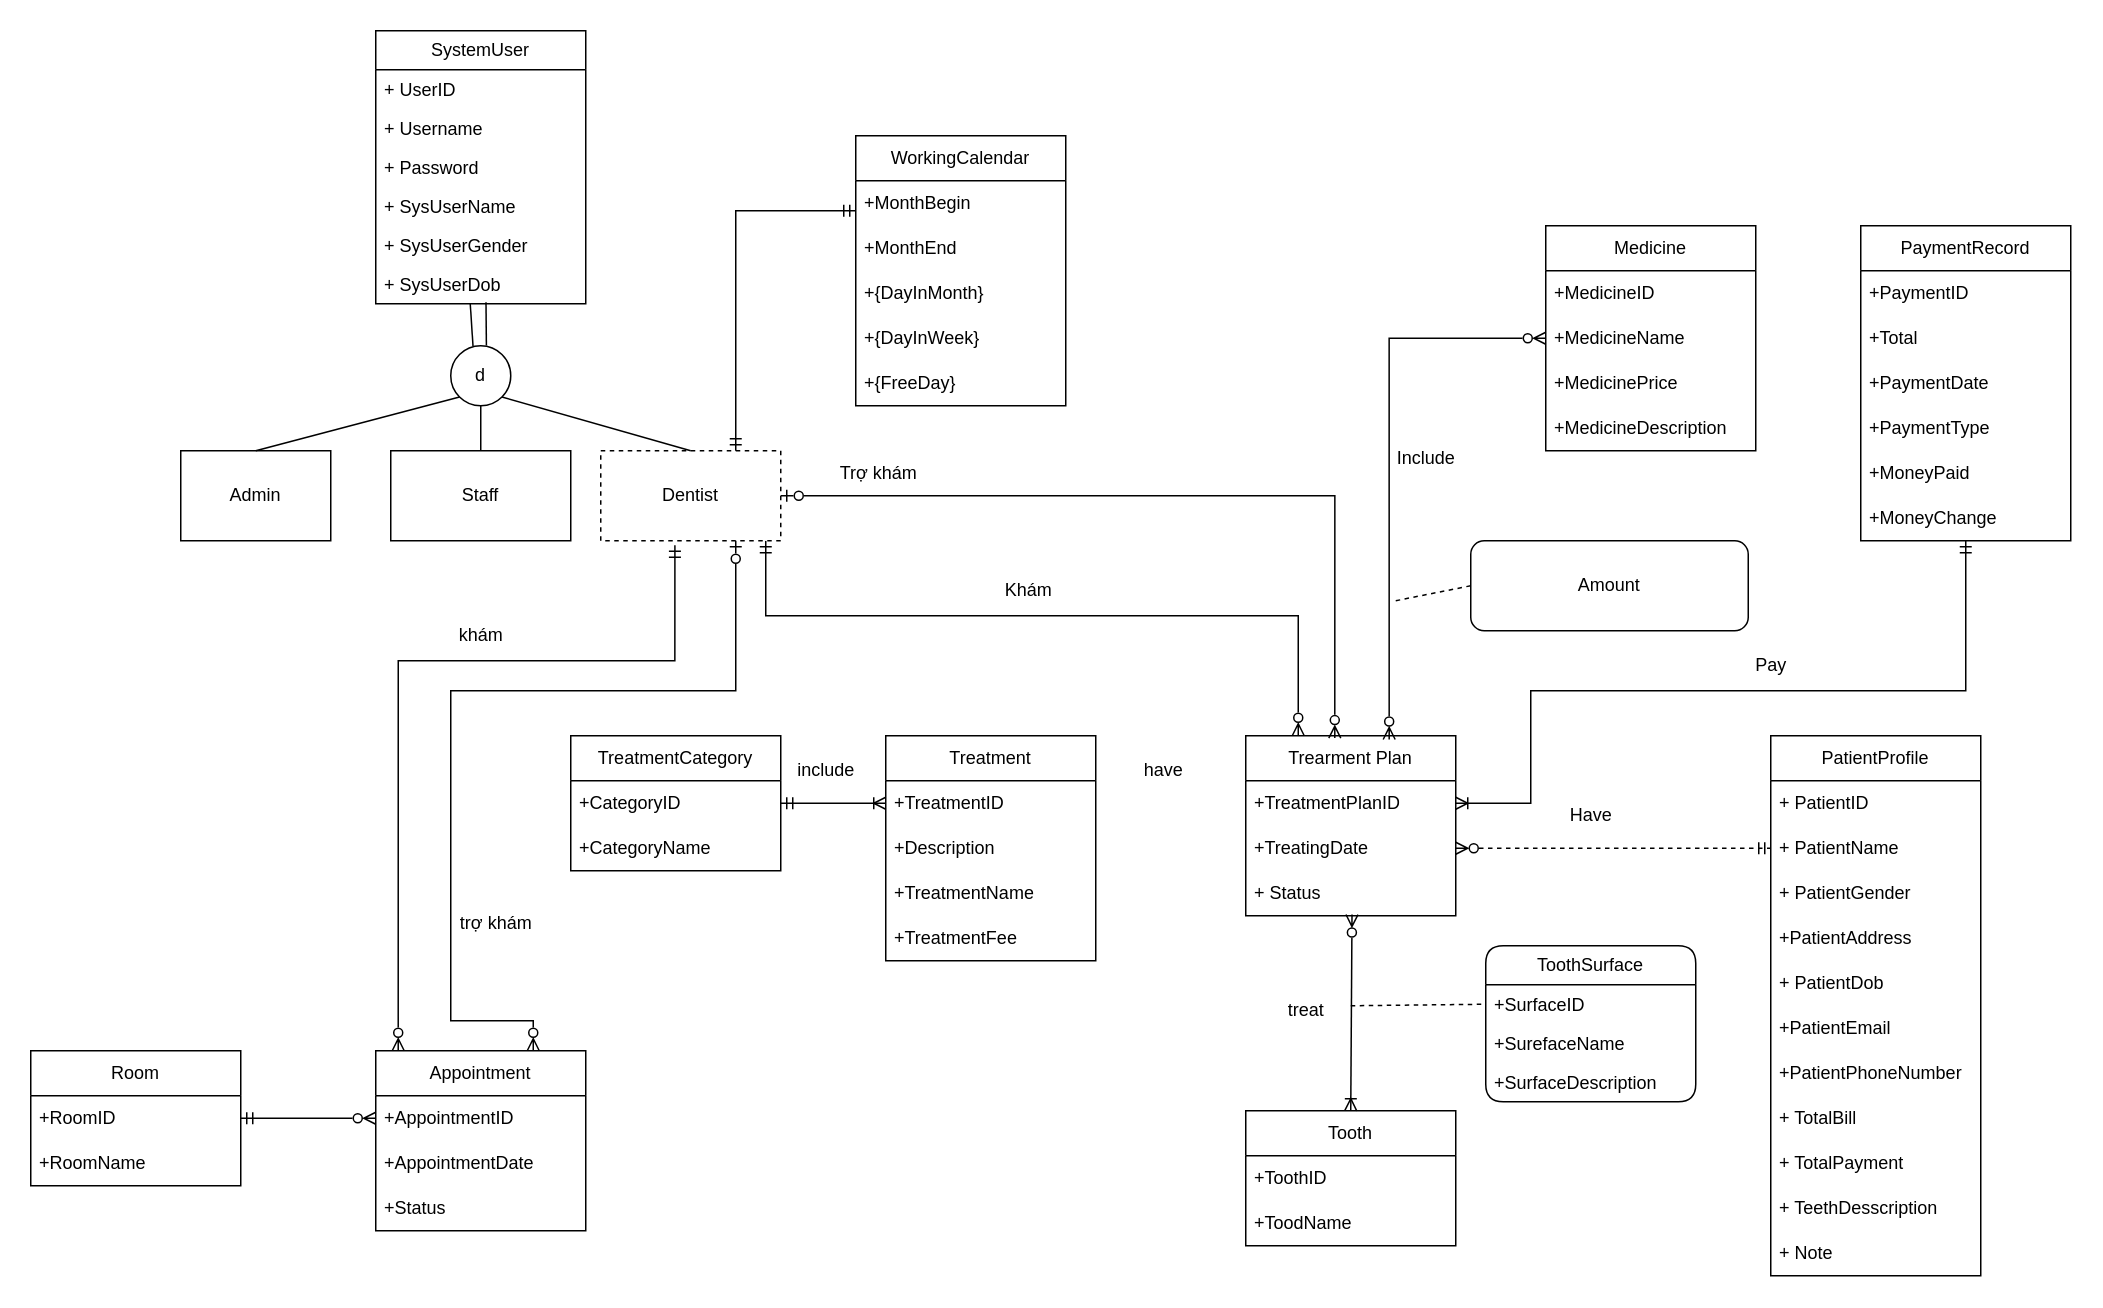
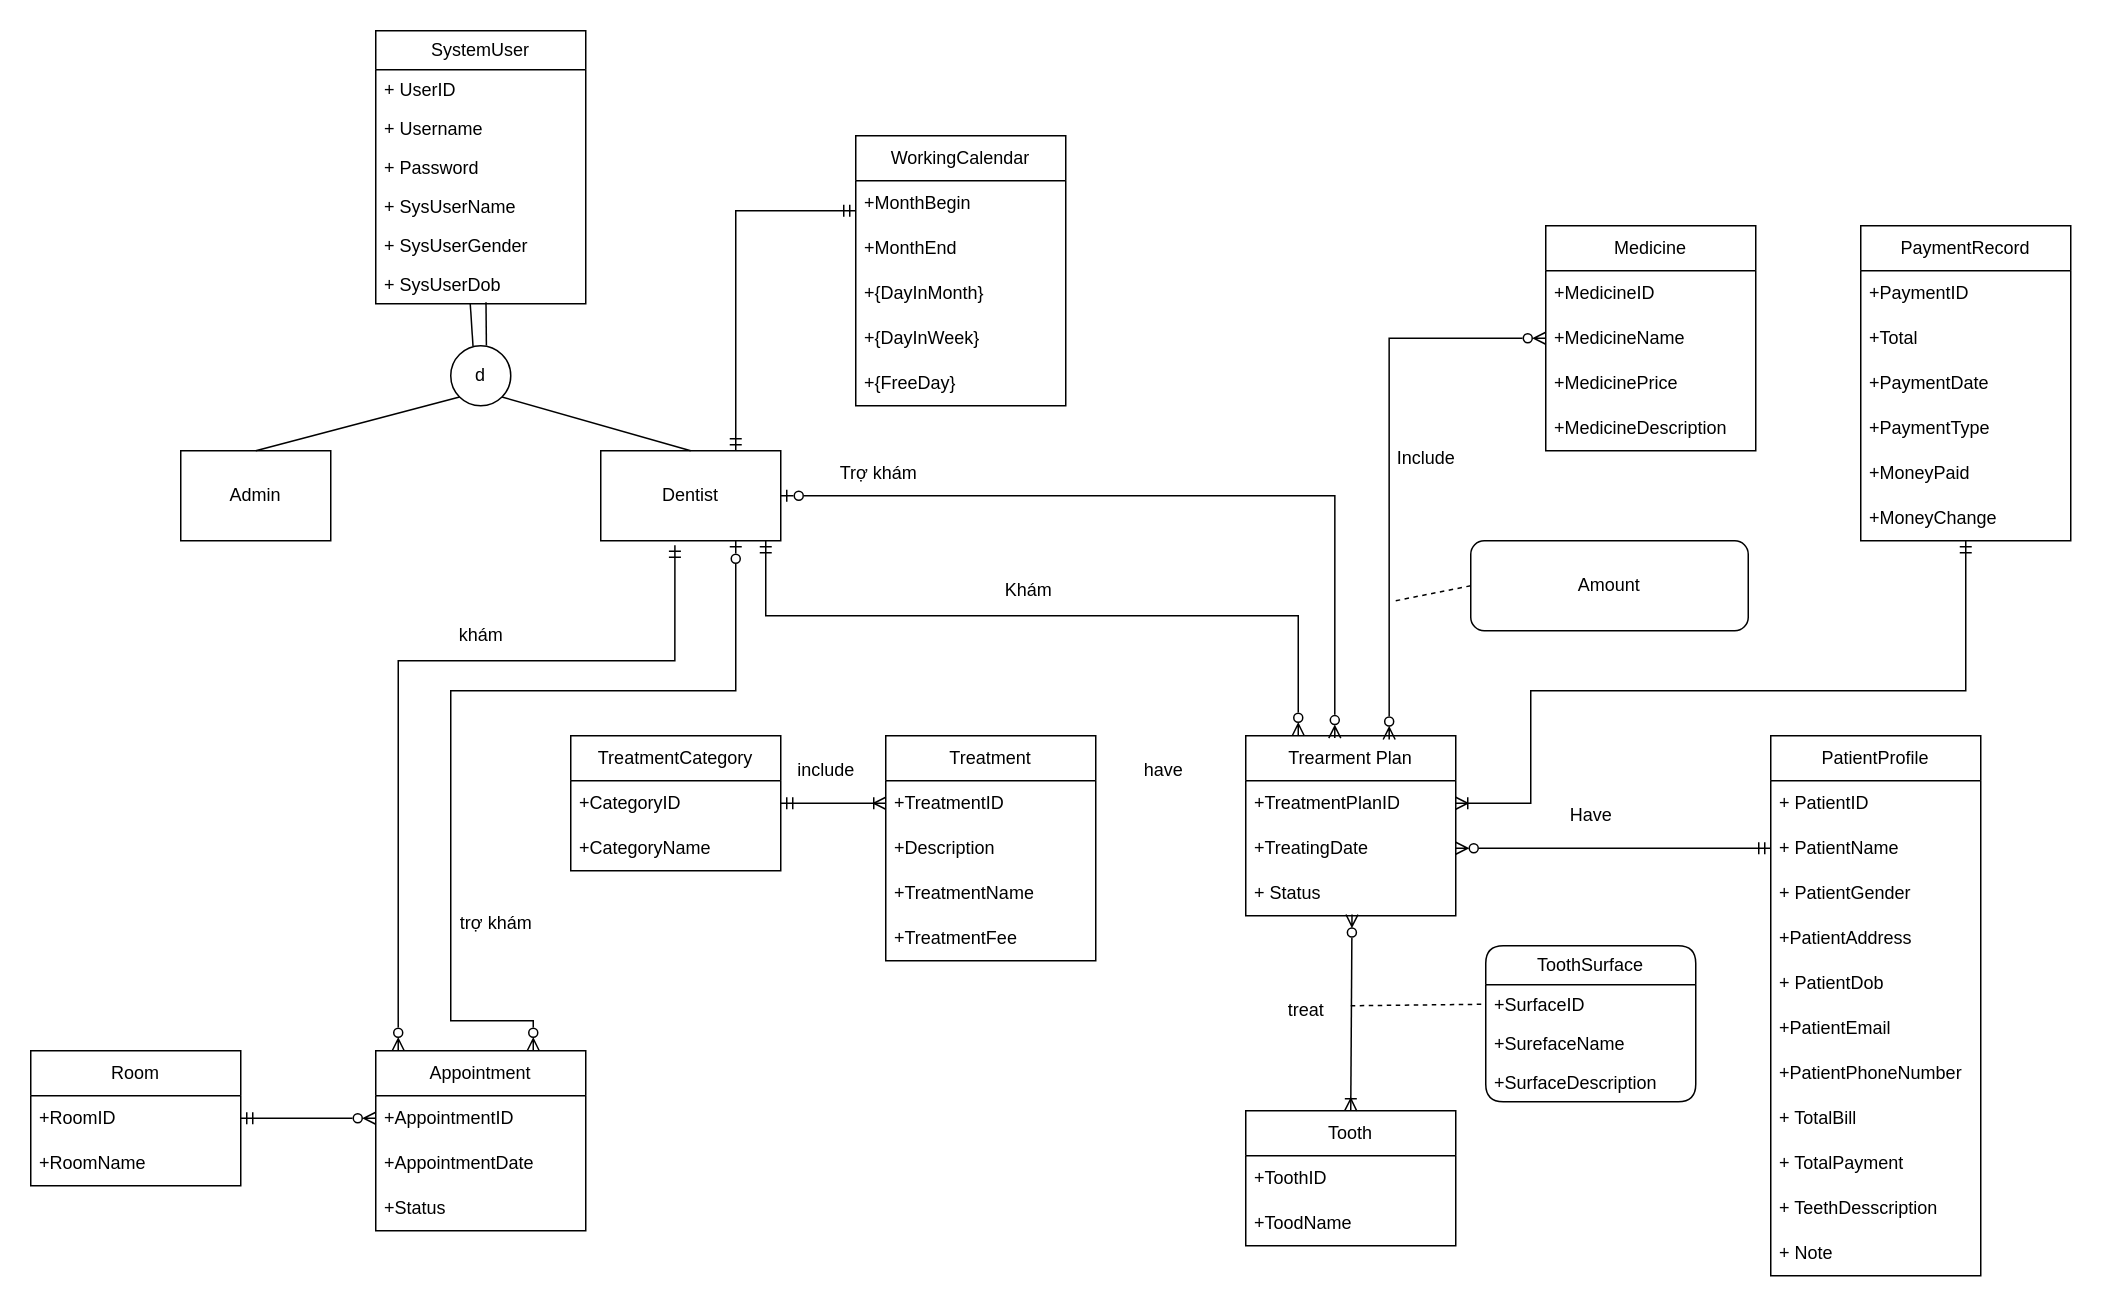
edge "d" -- "Staff": removed
node "Staff": removed
node "Dentist": style dashed -> solid
node "Pay": removed
edge "+TreatingDate" -- "+ PatientName": style dashed -> solid
